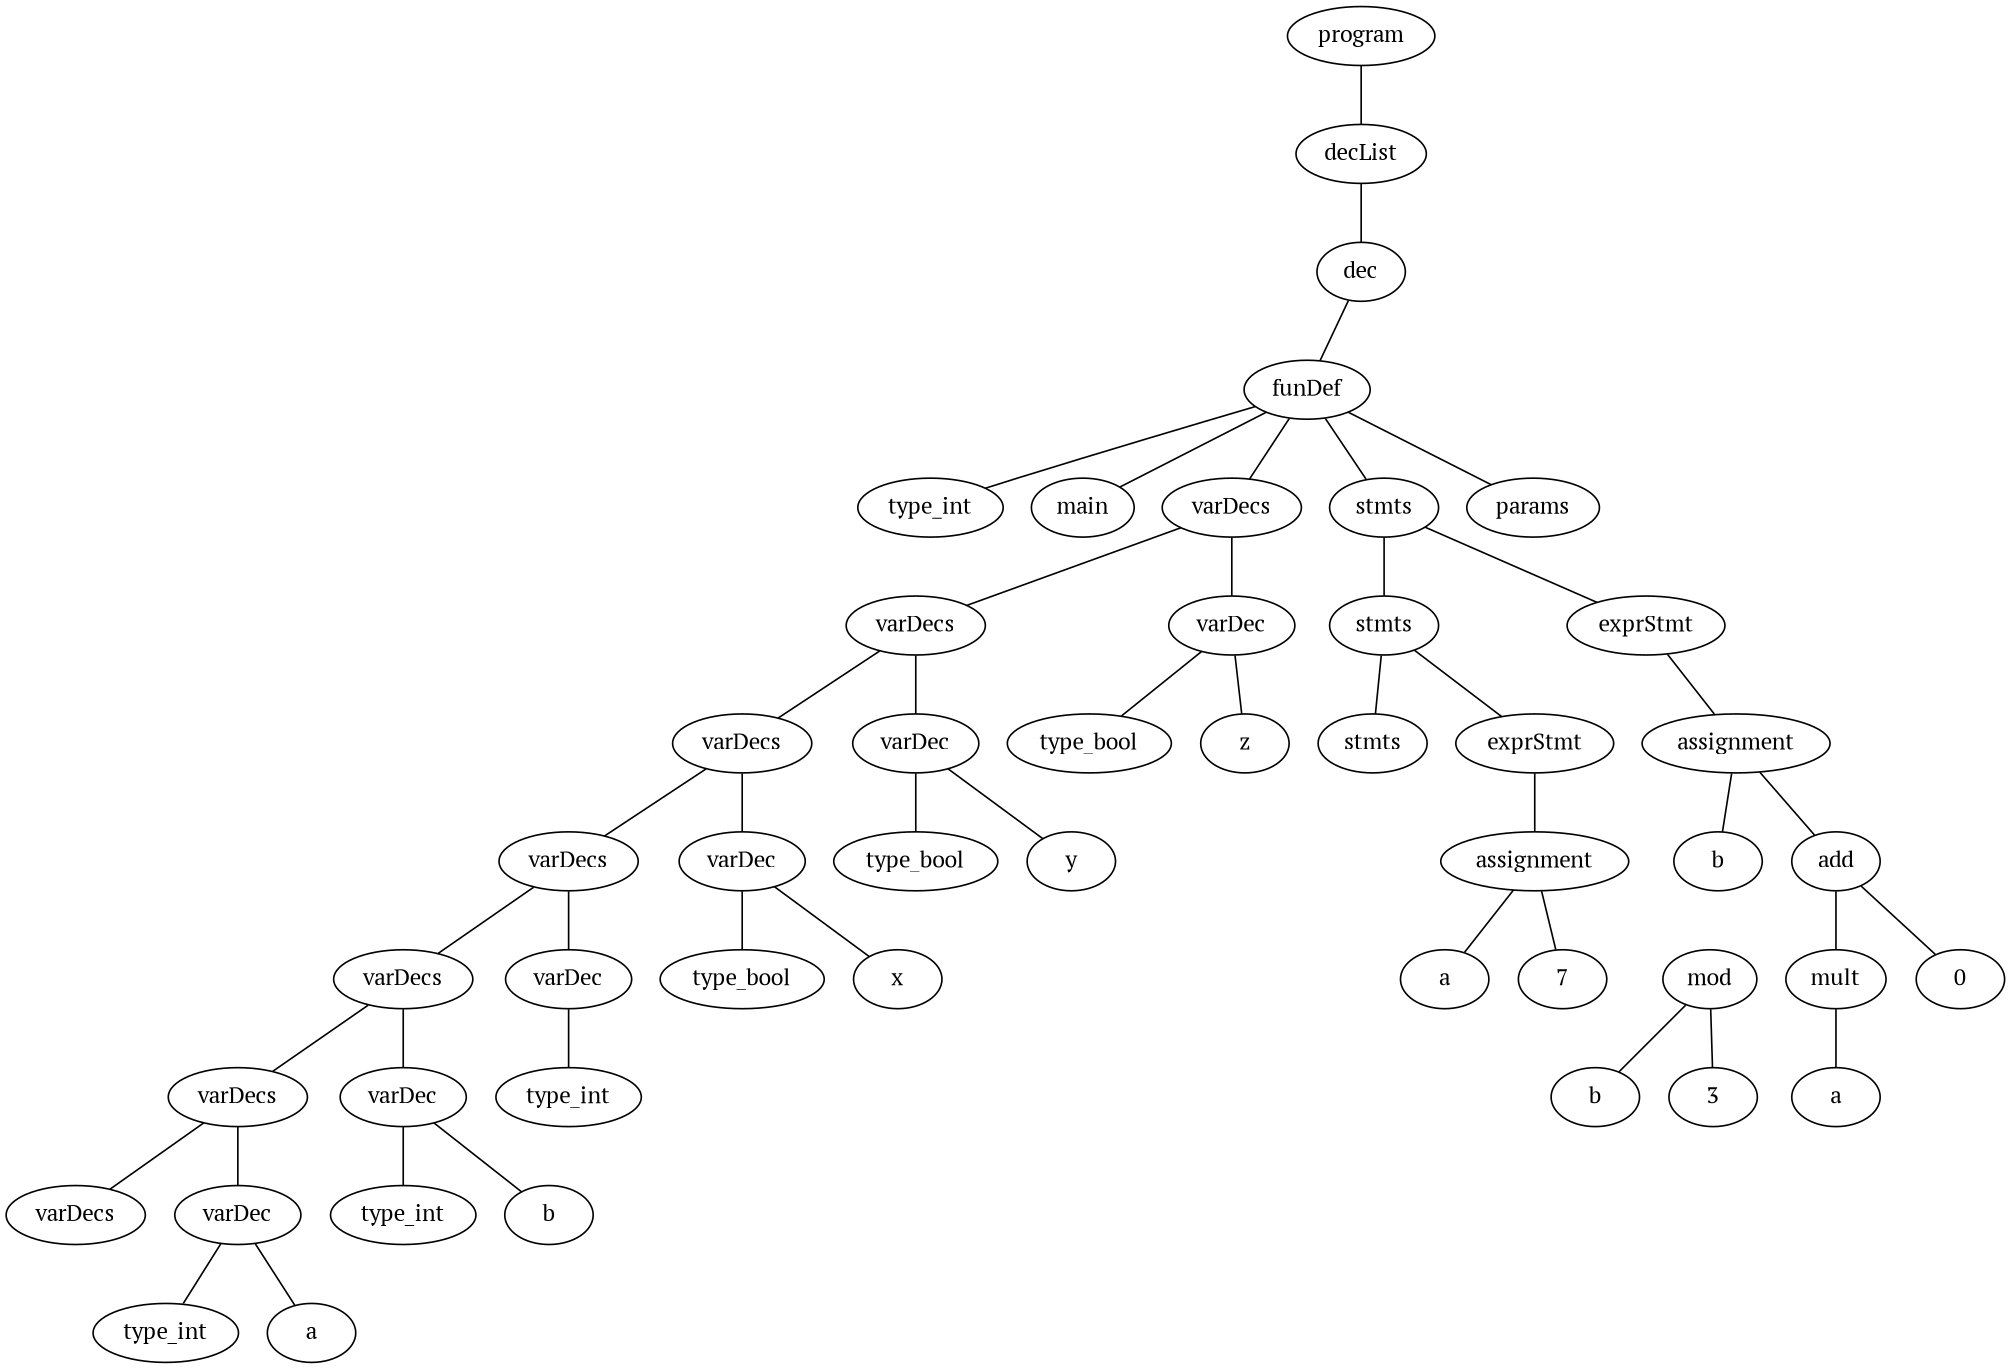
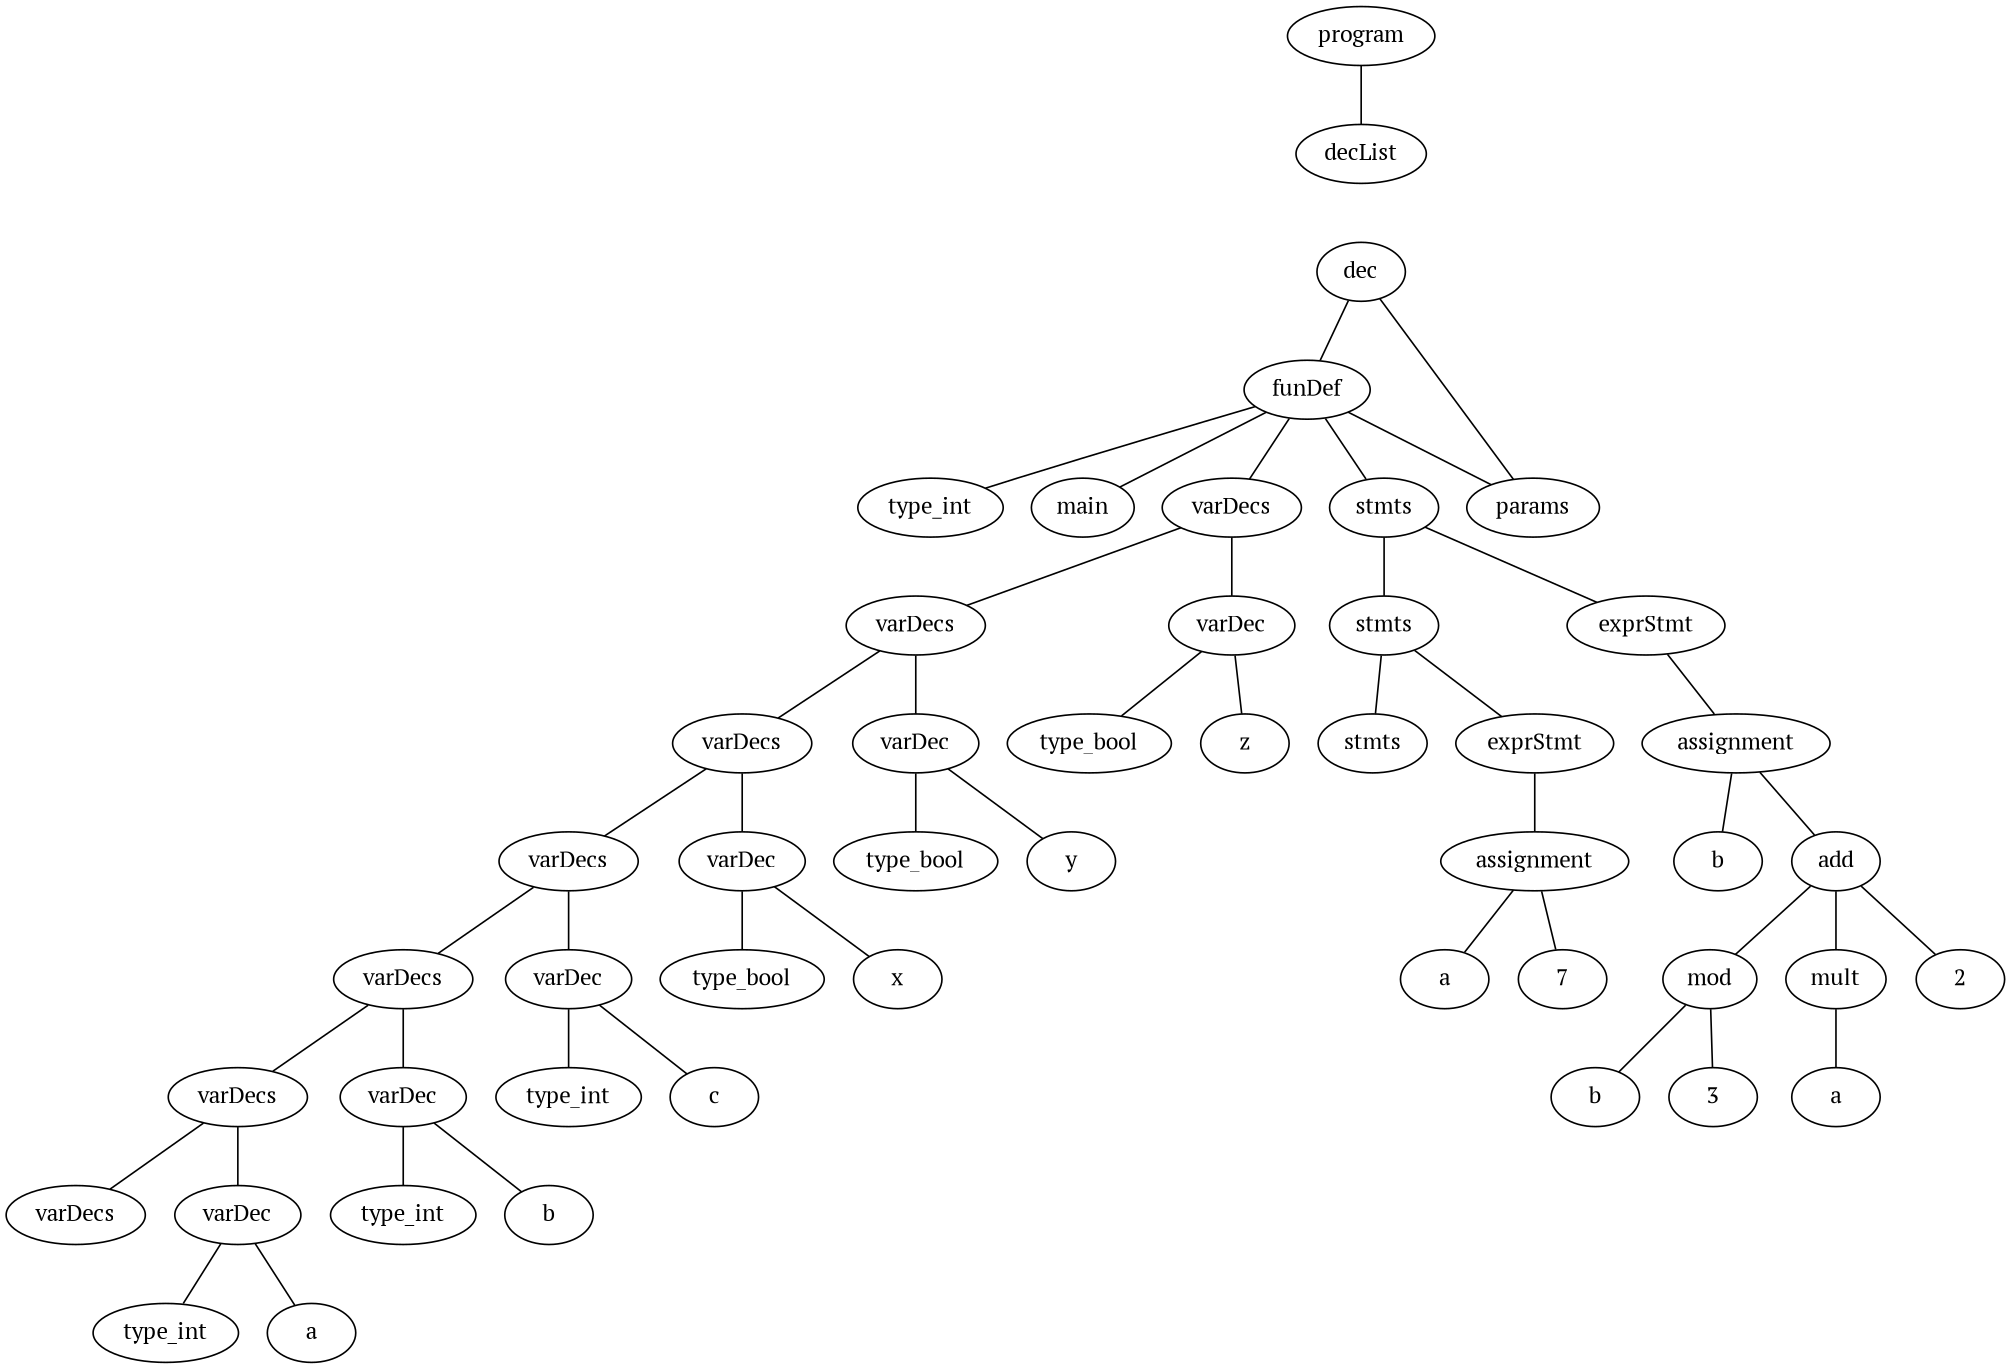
edge "decList" -- "dec": now "params" -- "dec"
edge "add" -- "mod": added
node "0": label "0" -> "2"
node "c": added
